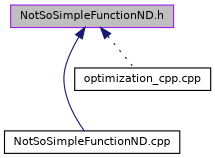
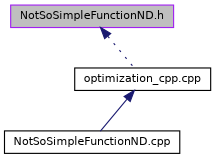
edge "NotSoSimpleFunctionND.cpp" -> "NotSoSimpleFunctionND.h": now "NotSoSimpleFunctionND.cpp" -> "optimization_cpp.cpp"
